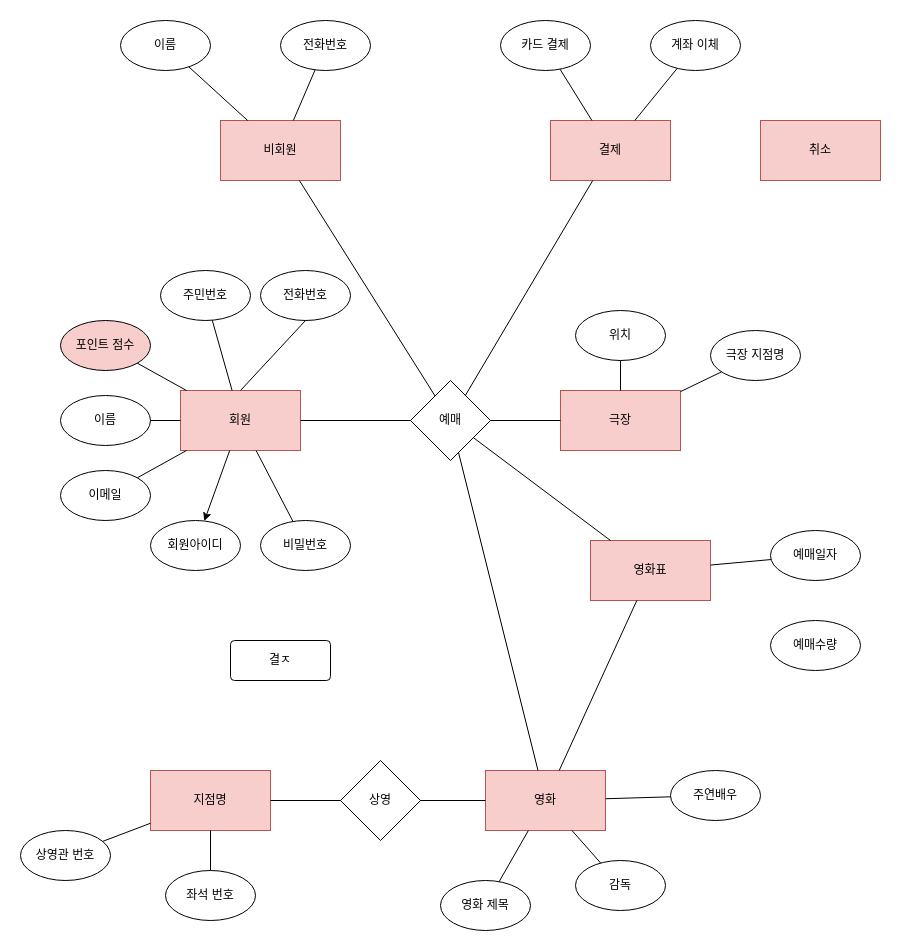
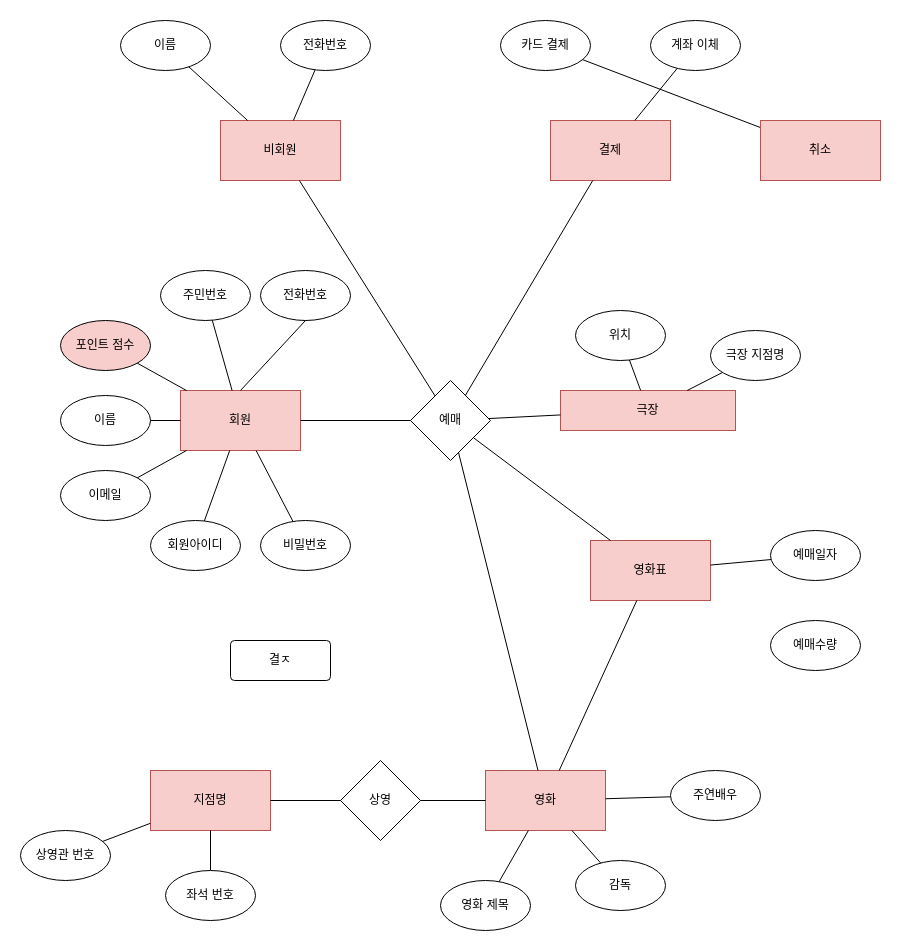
edge "카드 결제" -- "결제": now "카드 결제" -- "취소"
node "극장": size 120x60 -> 175x40
edge "회원" -> "회원아이디": arrowhead classic -> none
